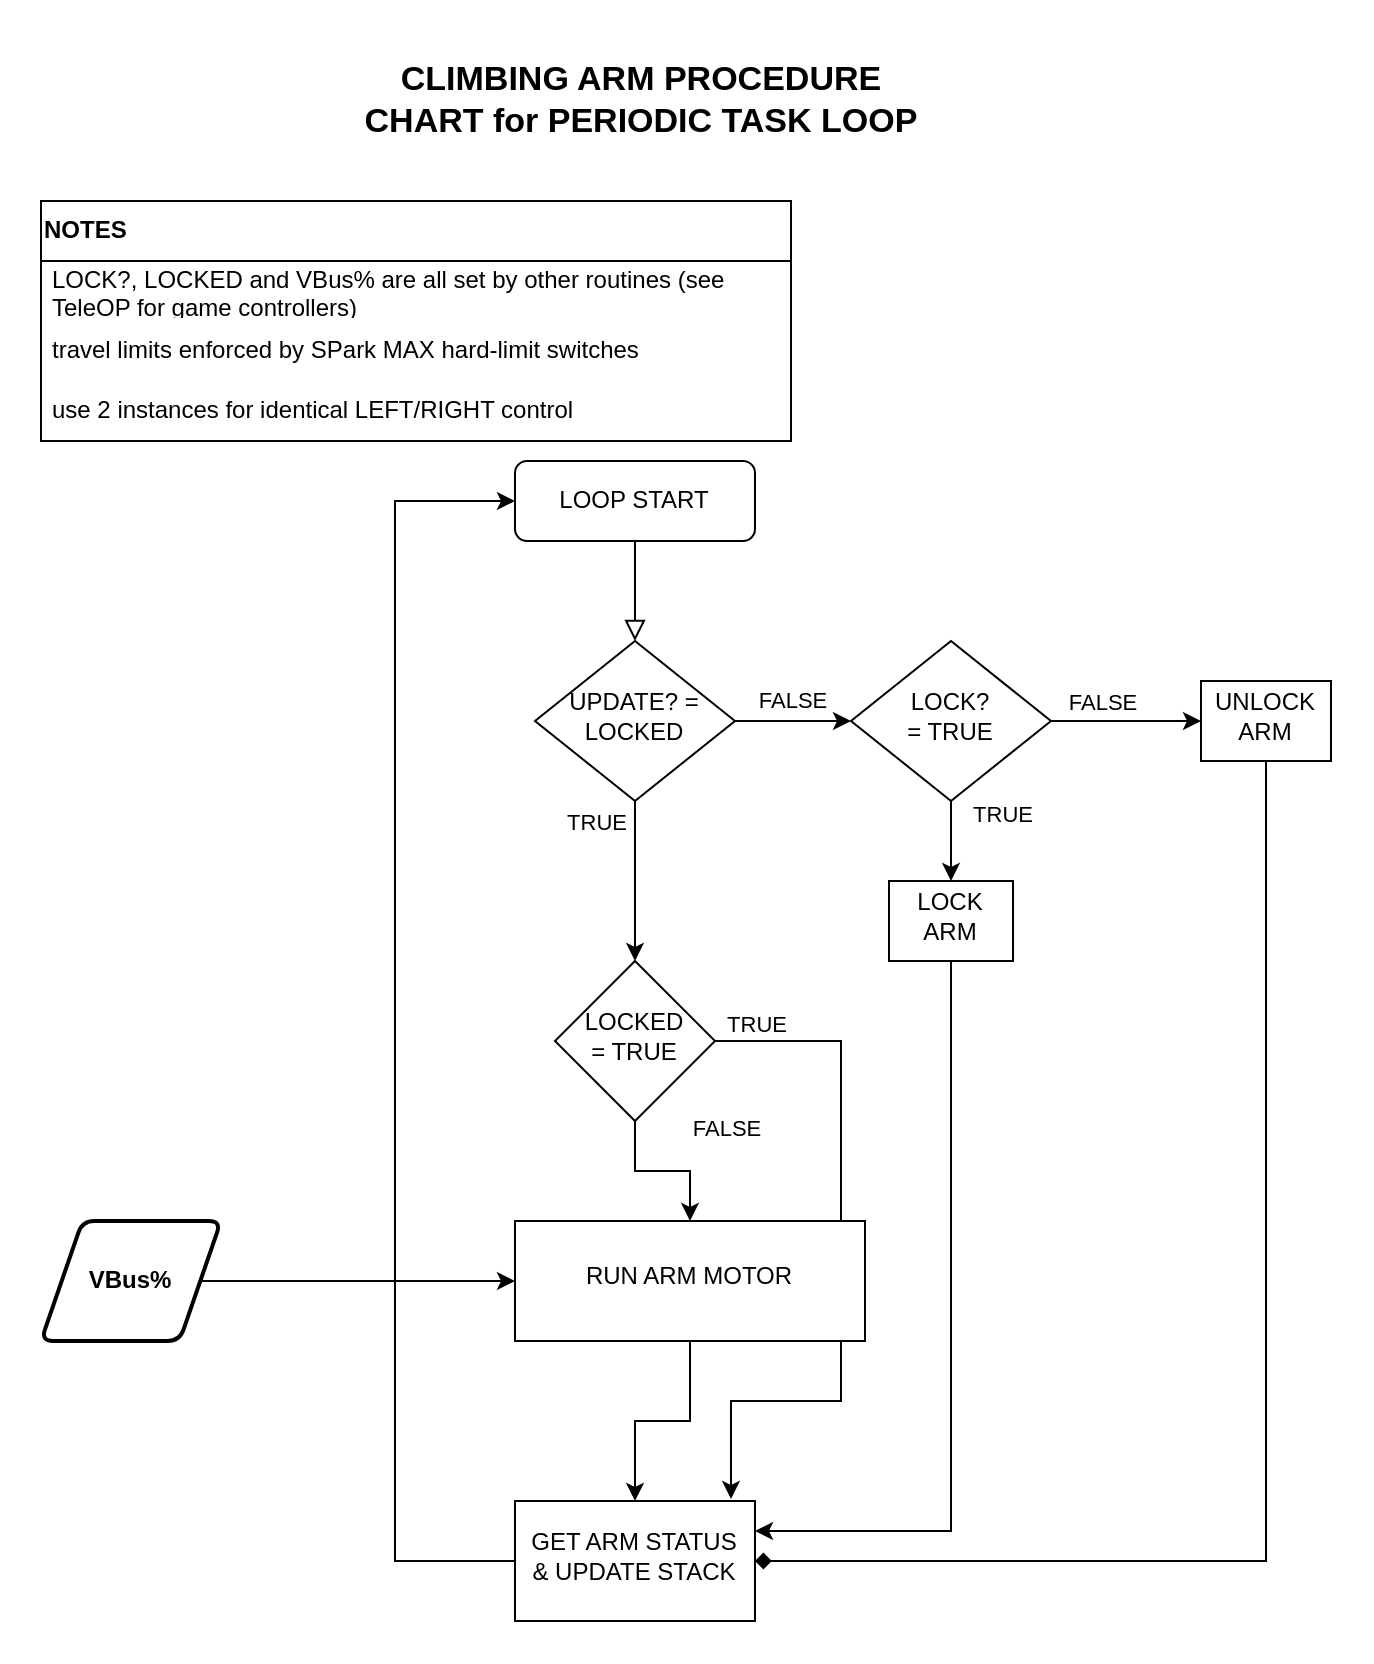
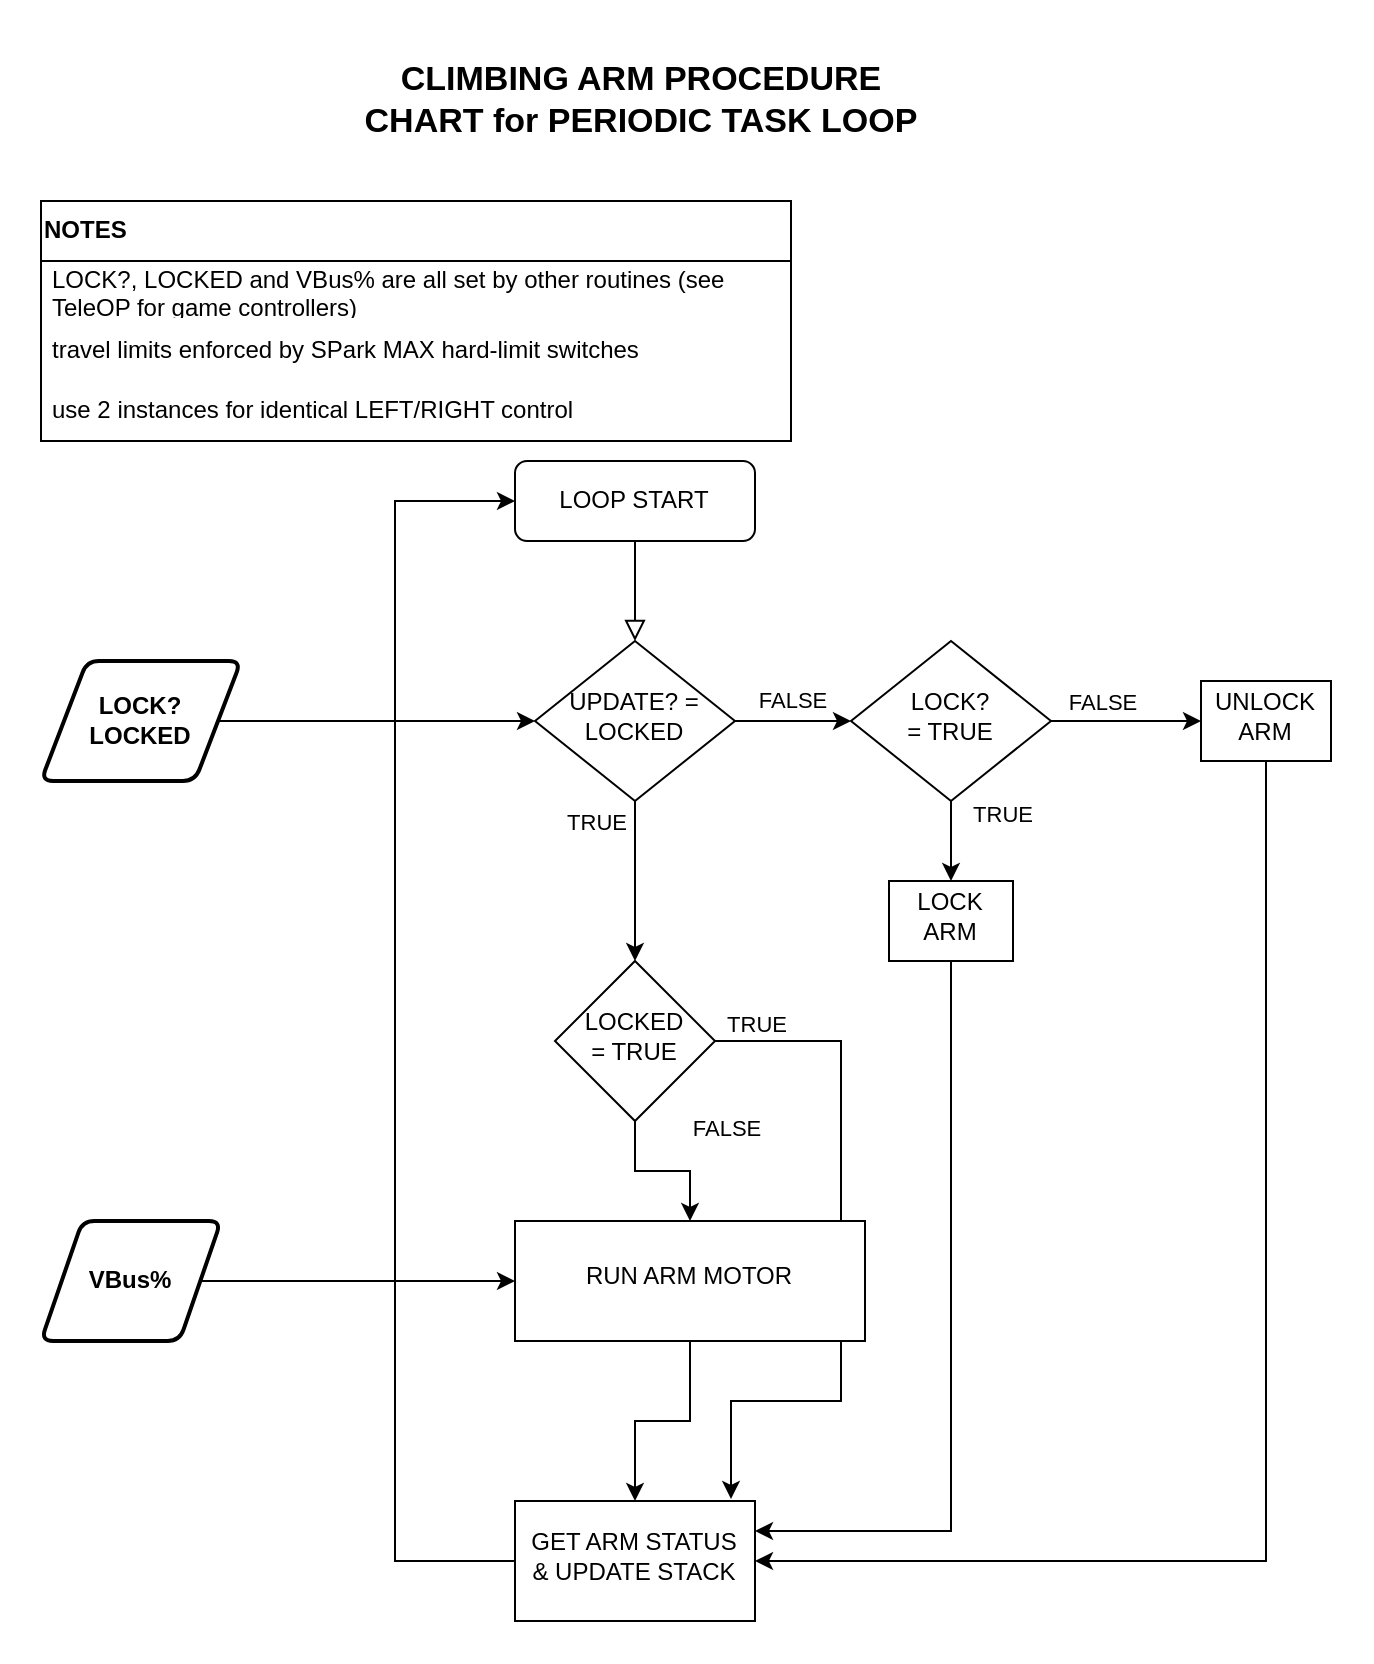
node "LOCK? LOCKED": added
edge "LOCK? LOCKED" -> "UPDATE? = LOCKED": added
edge "UNLOCK ARM" -> "GET ARM STATUS & UPDATE STACK": arrowhead diamond -> classic
